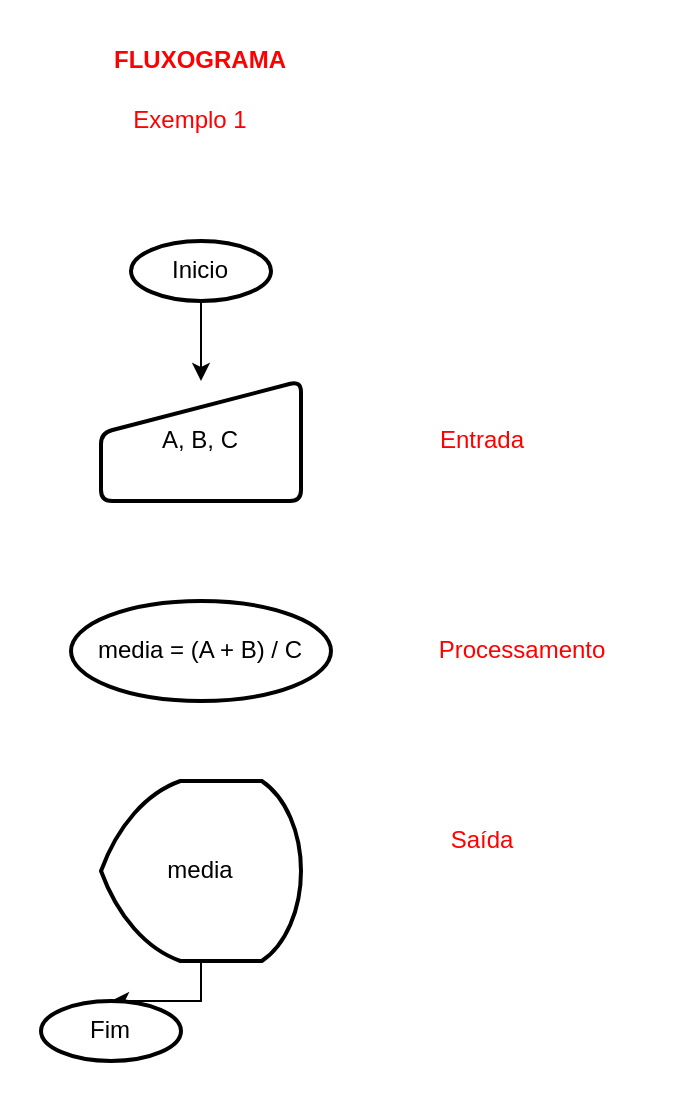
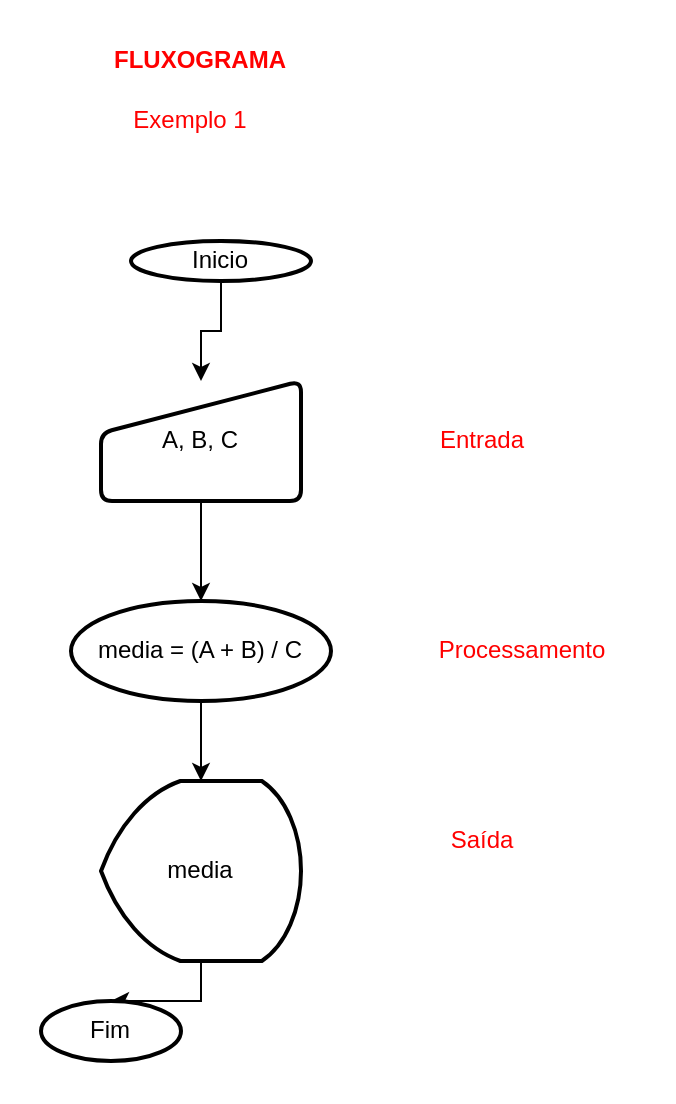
node "Inicio": size 140x60 -> 180x40
edge "A, B, C" -> "media = (A + B) / C": added
edge "media = (A + B) / C" -> "media": added
